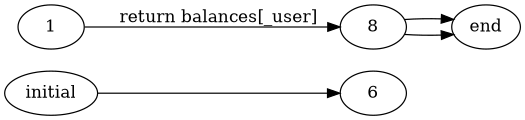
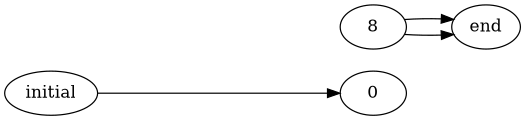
node "1": removed
node "6": label "6" -> "0"
